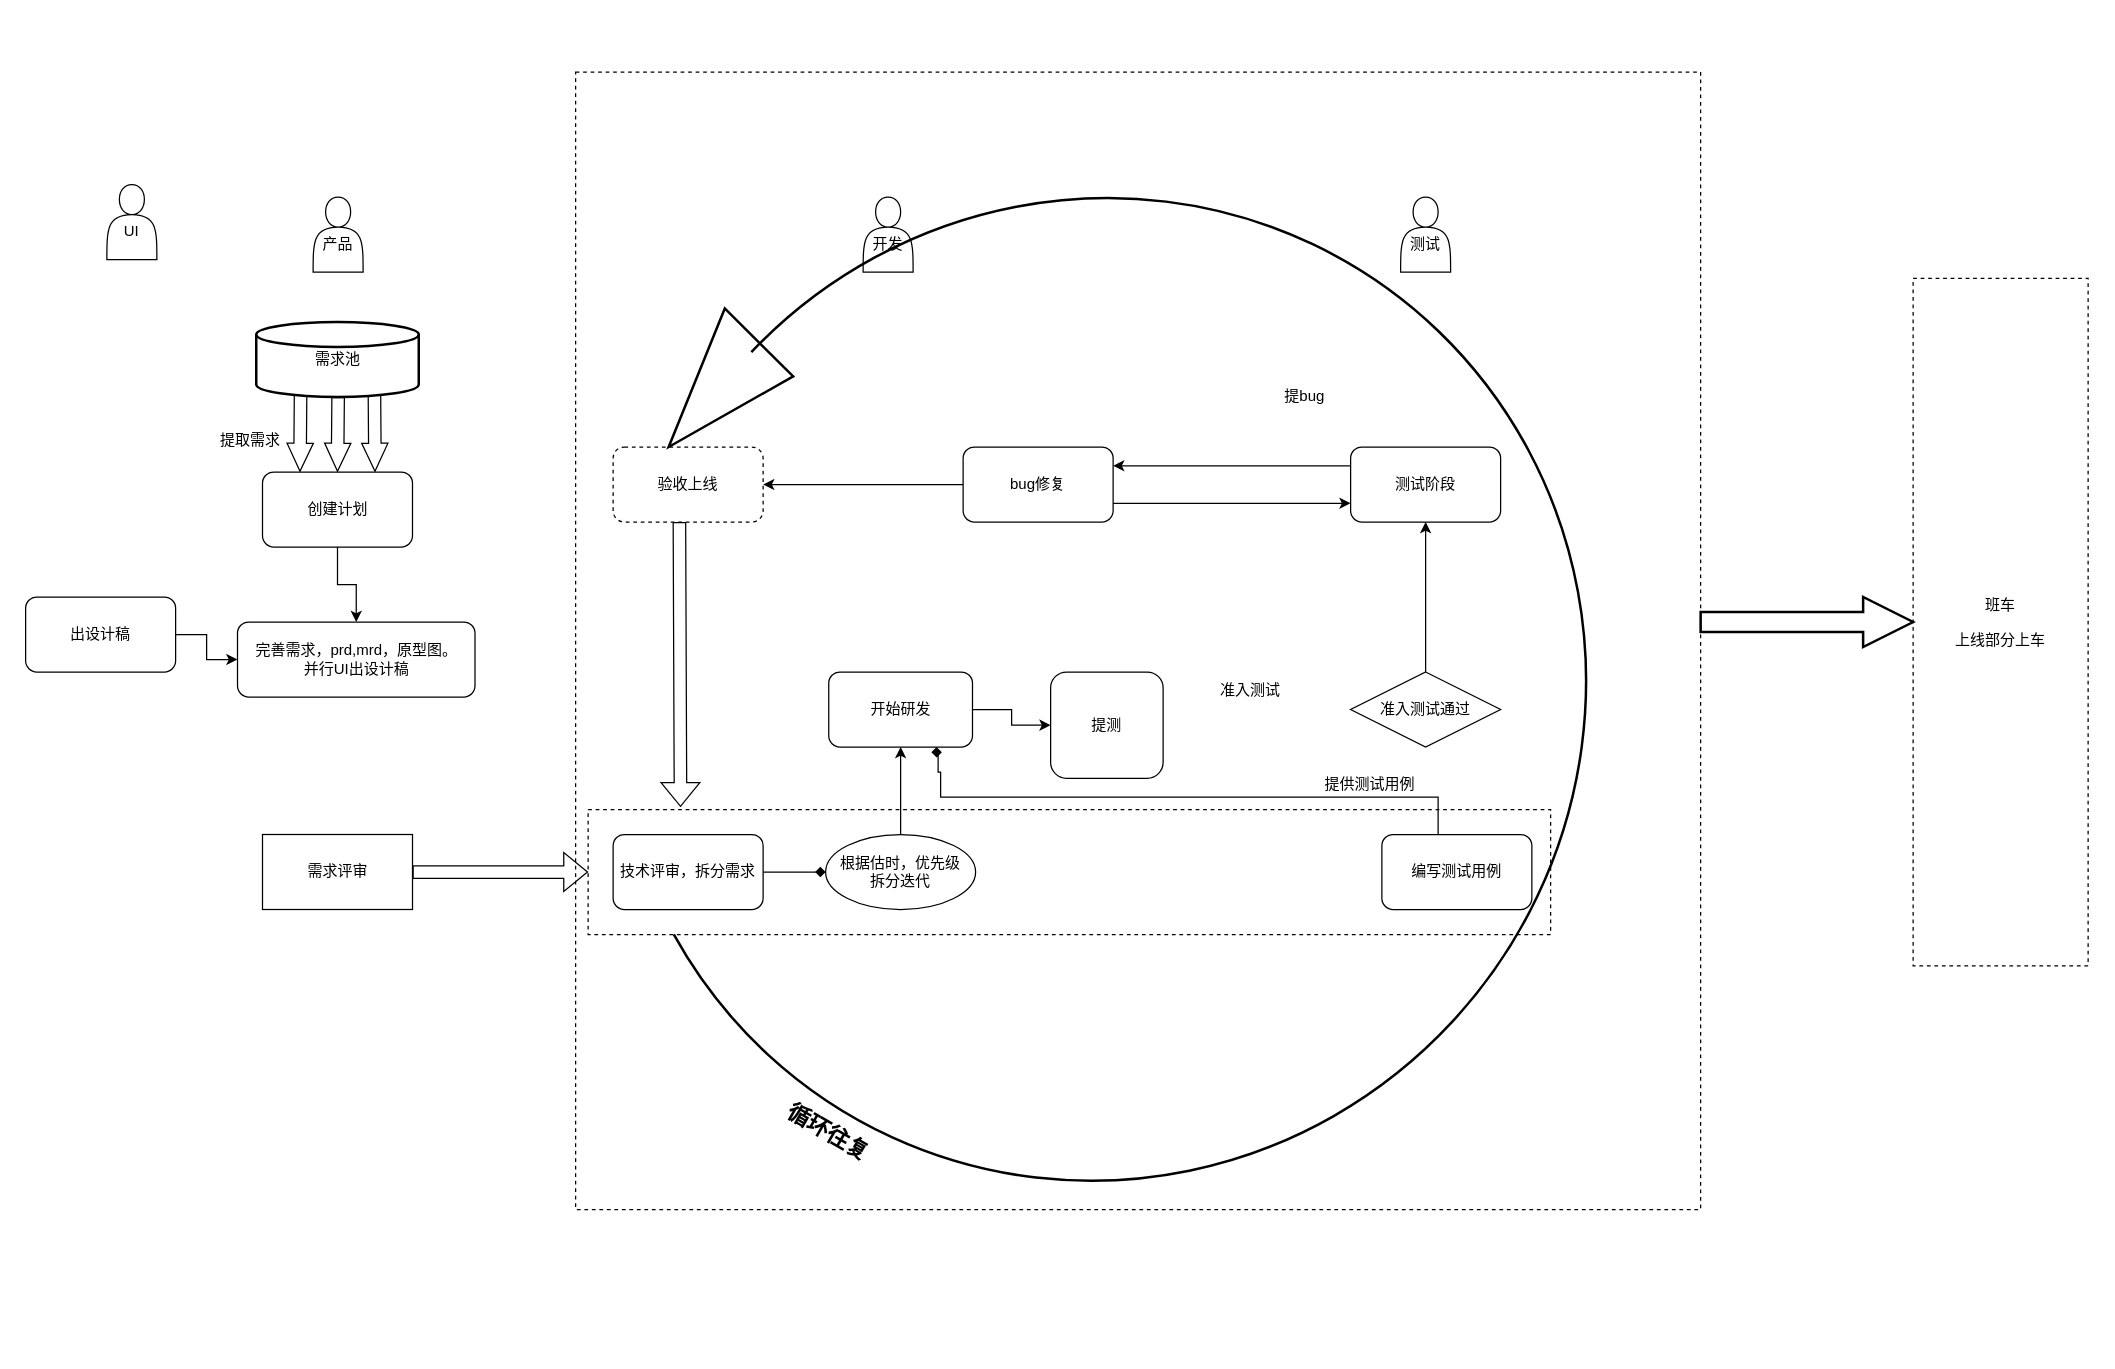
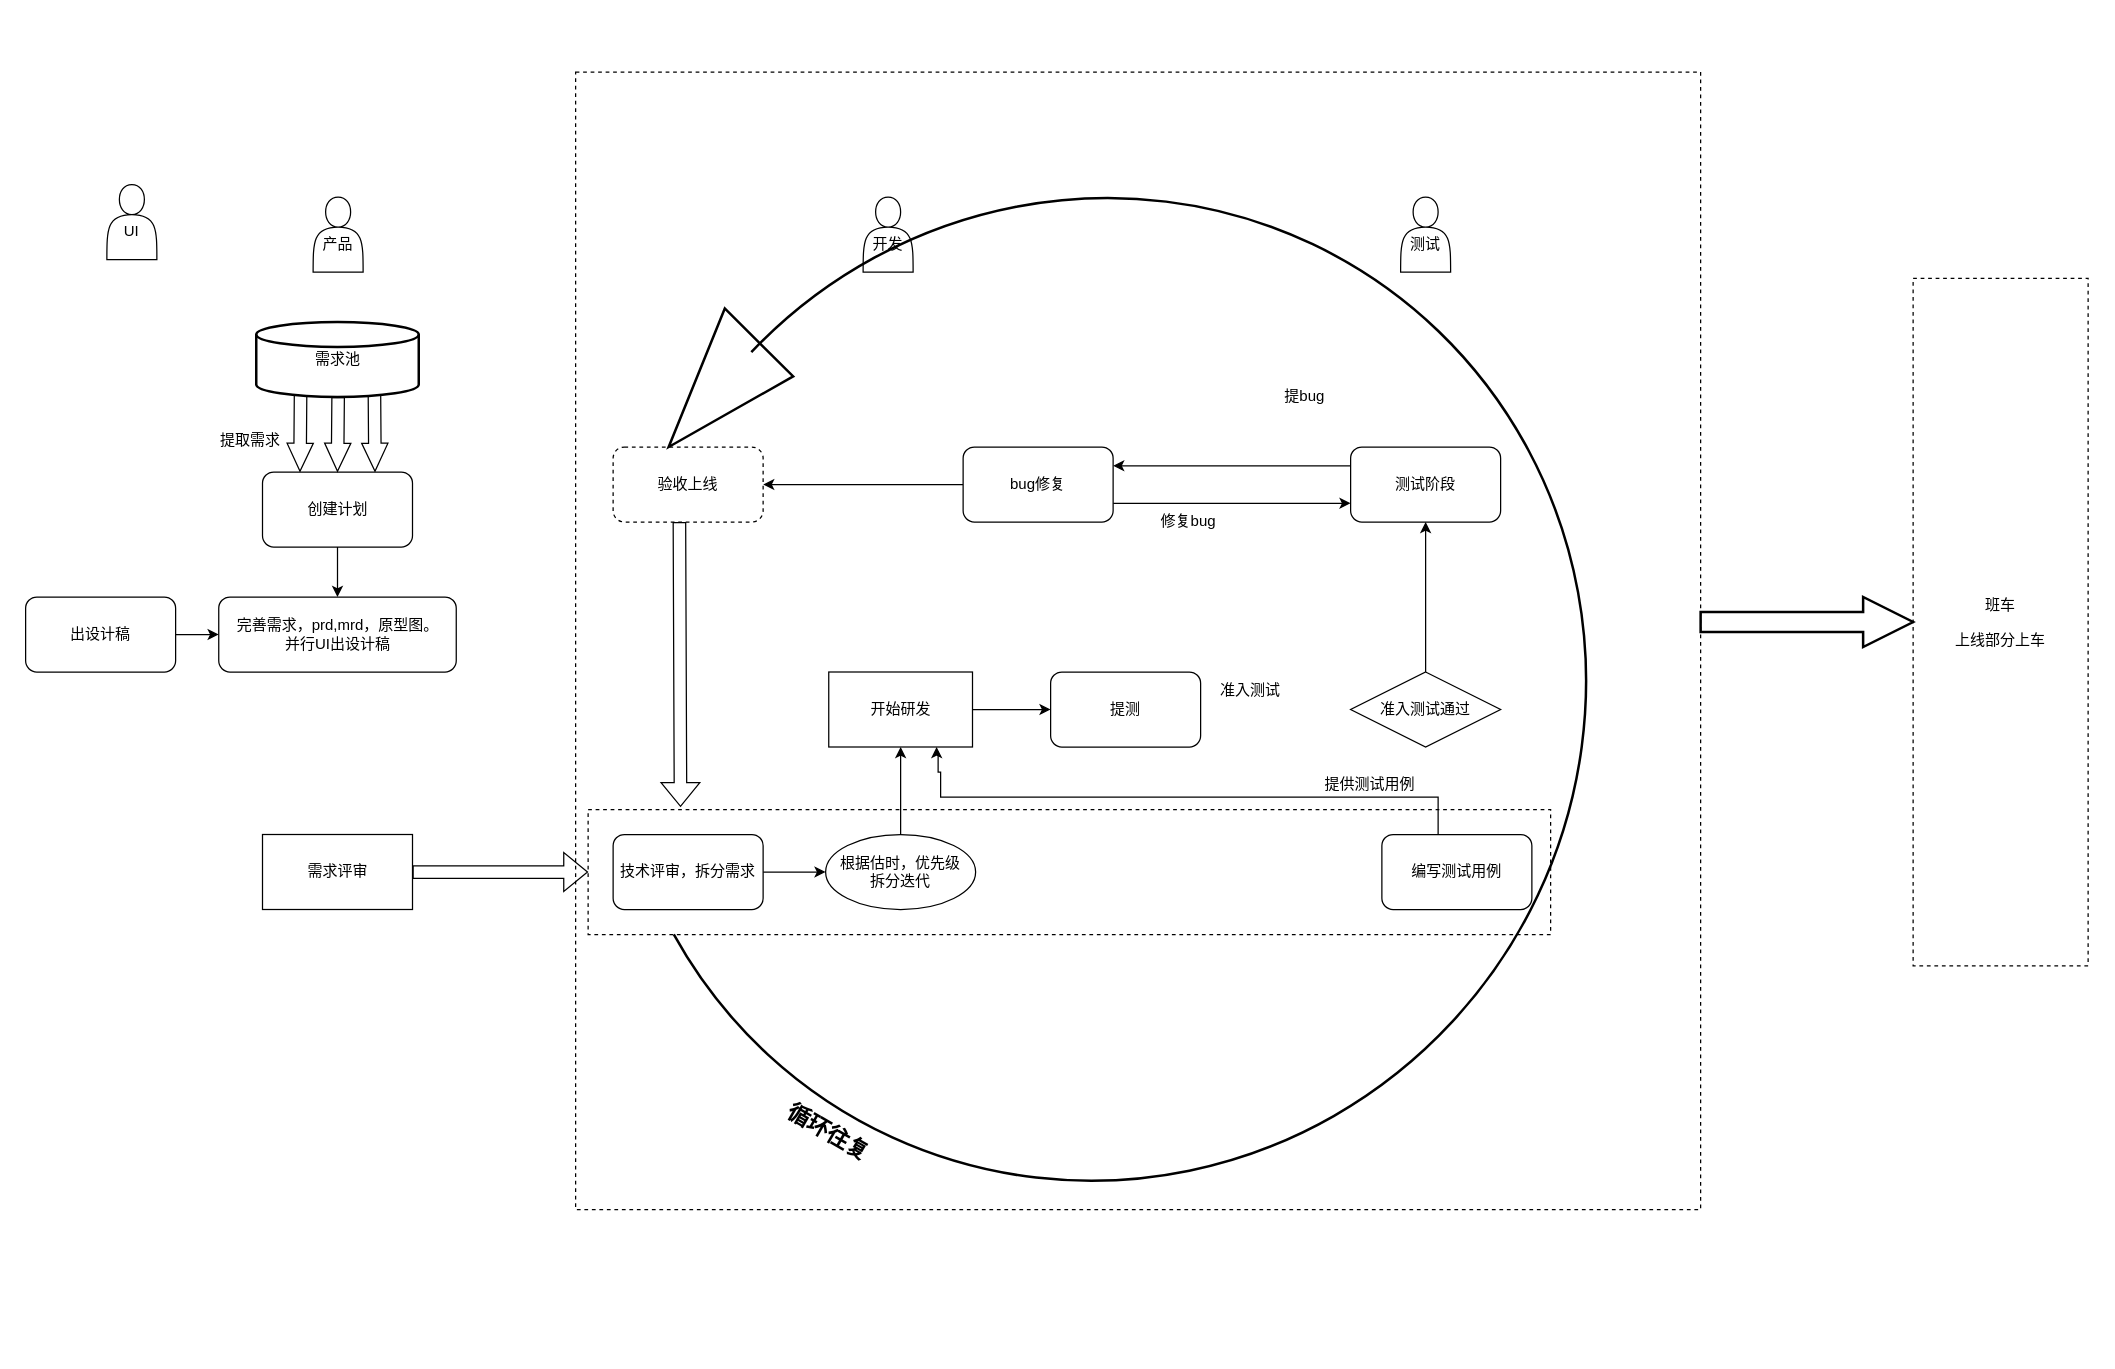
node "修复bug": added
node "完善需求，prd,mrd，原型图。 并行UI出设计稿": moved (356, 659) -> (338, 634)
node "开始研发": shape rounded rectangle -> rectangle
node "提测": size 113x106 -> 150x75
edge "编写测试用例" -> "开始研发": arrowhead diamond -> classic
edge "技术评审，拆分需求" -> "根据估时，优先级 拆分迭代": arrowhead diamond -> classic
